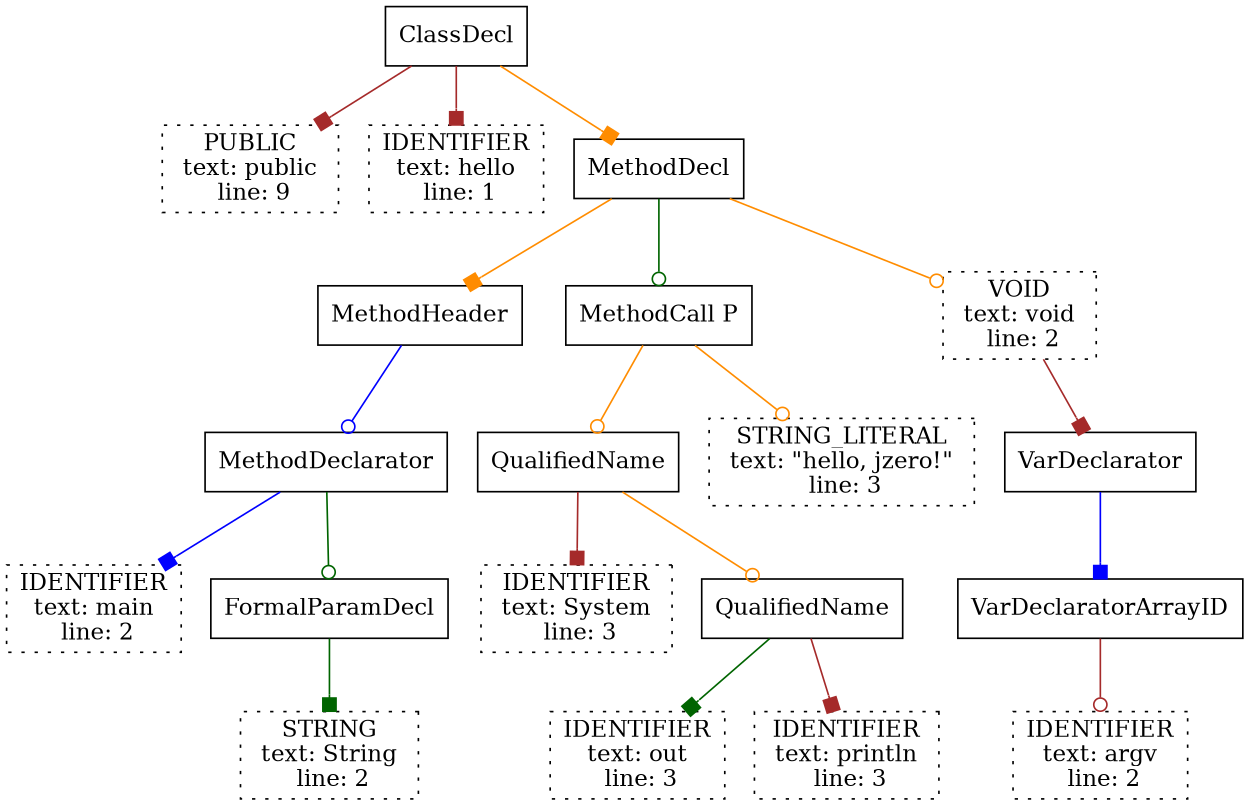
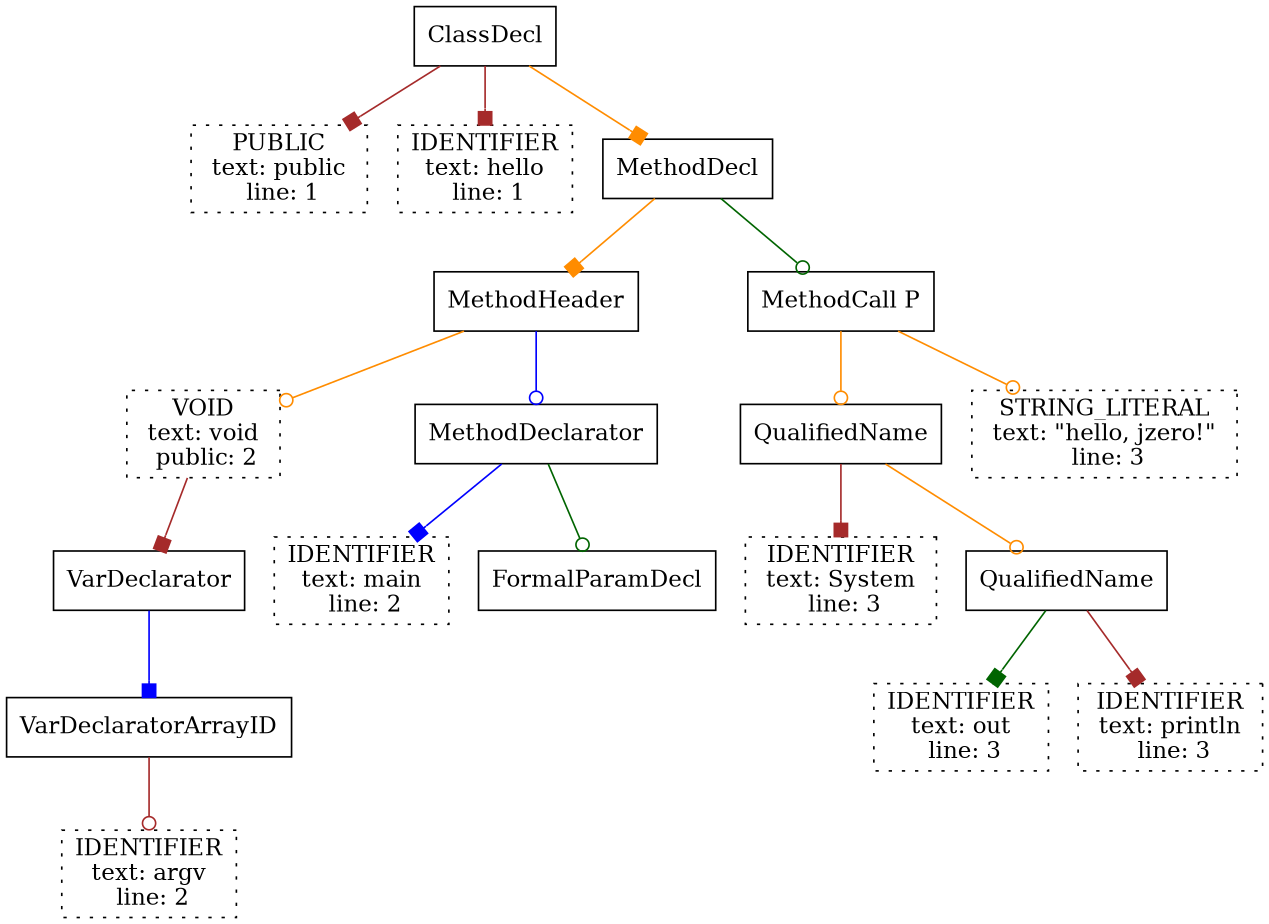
node "PUBLIC": text "line: 9" -> "line: 1"
edge "MethodDecl" -> "VOID": now "MethodHeader" -> "VOID"
node "VOID": text "line: 2" -> "public: 2"
node "STRING": removed
